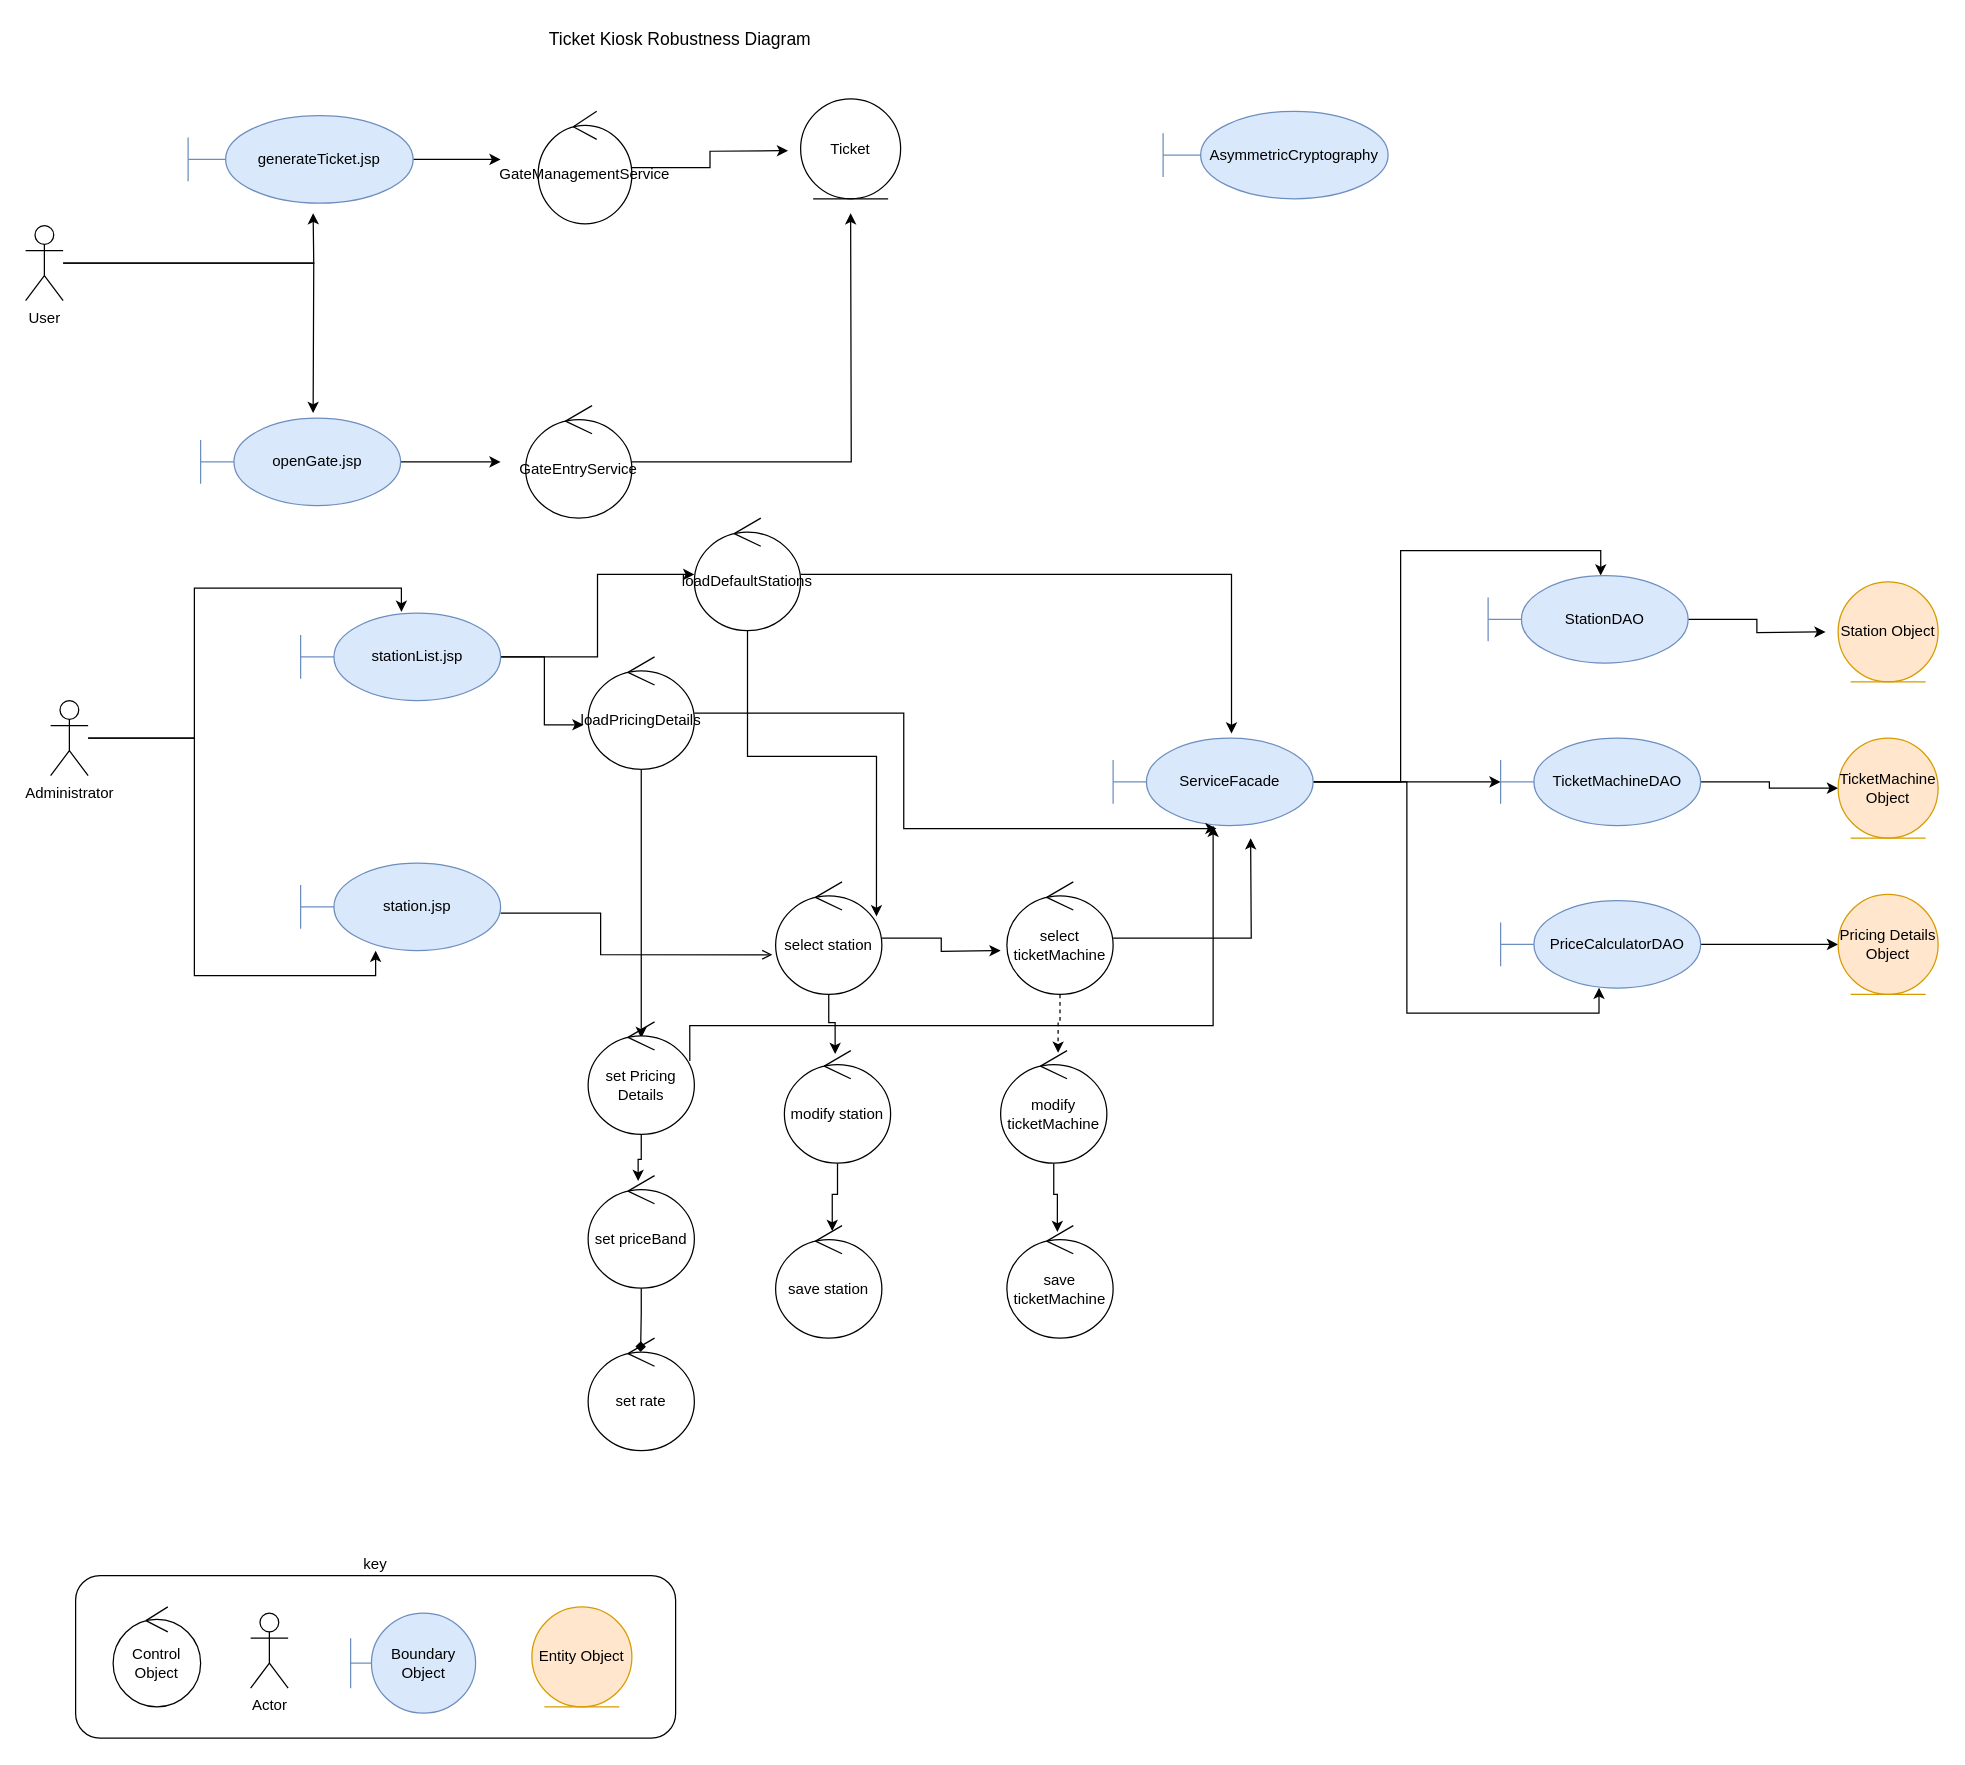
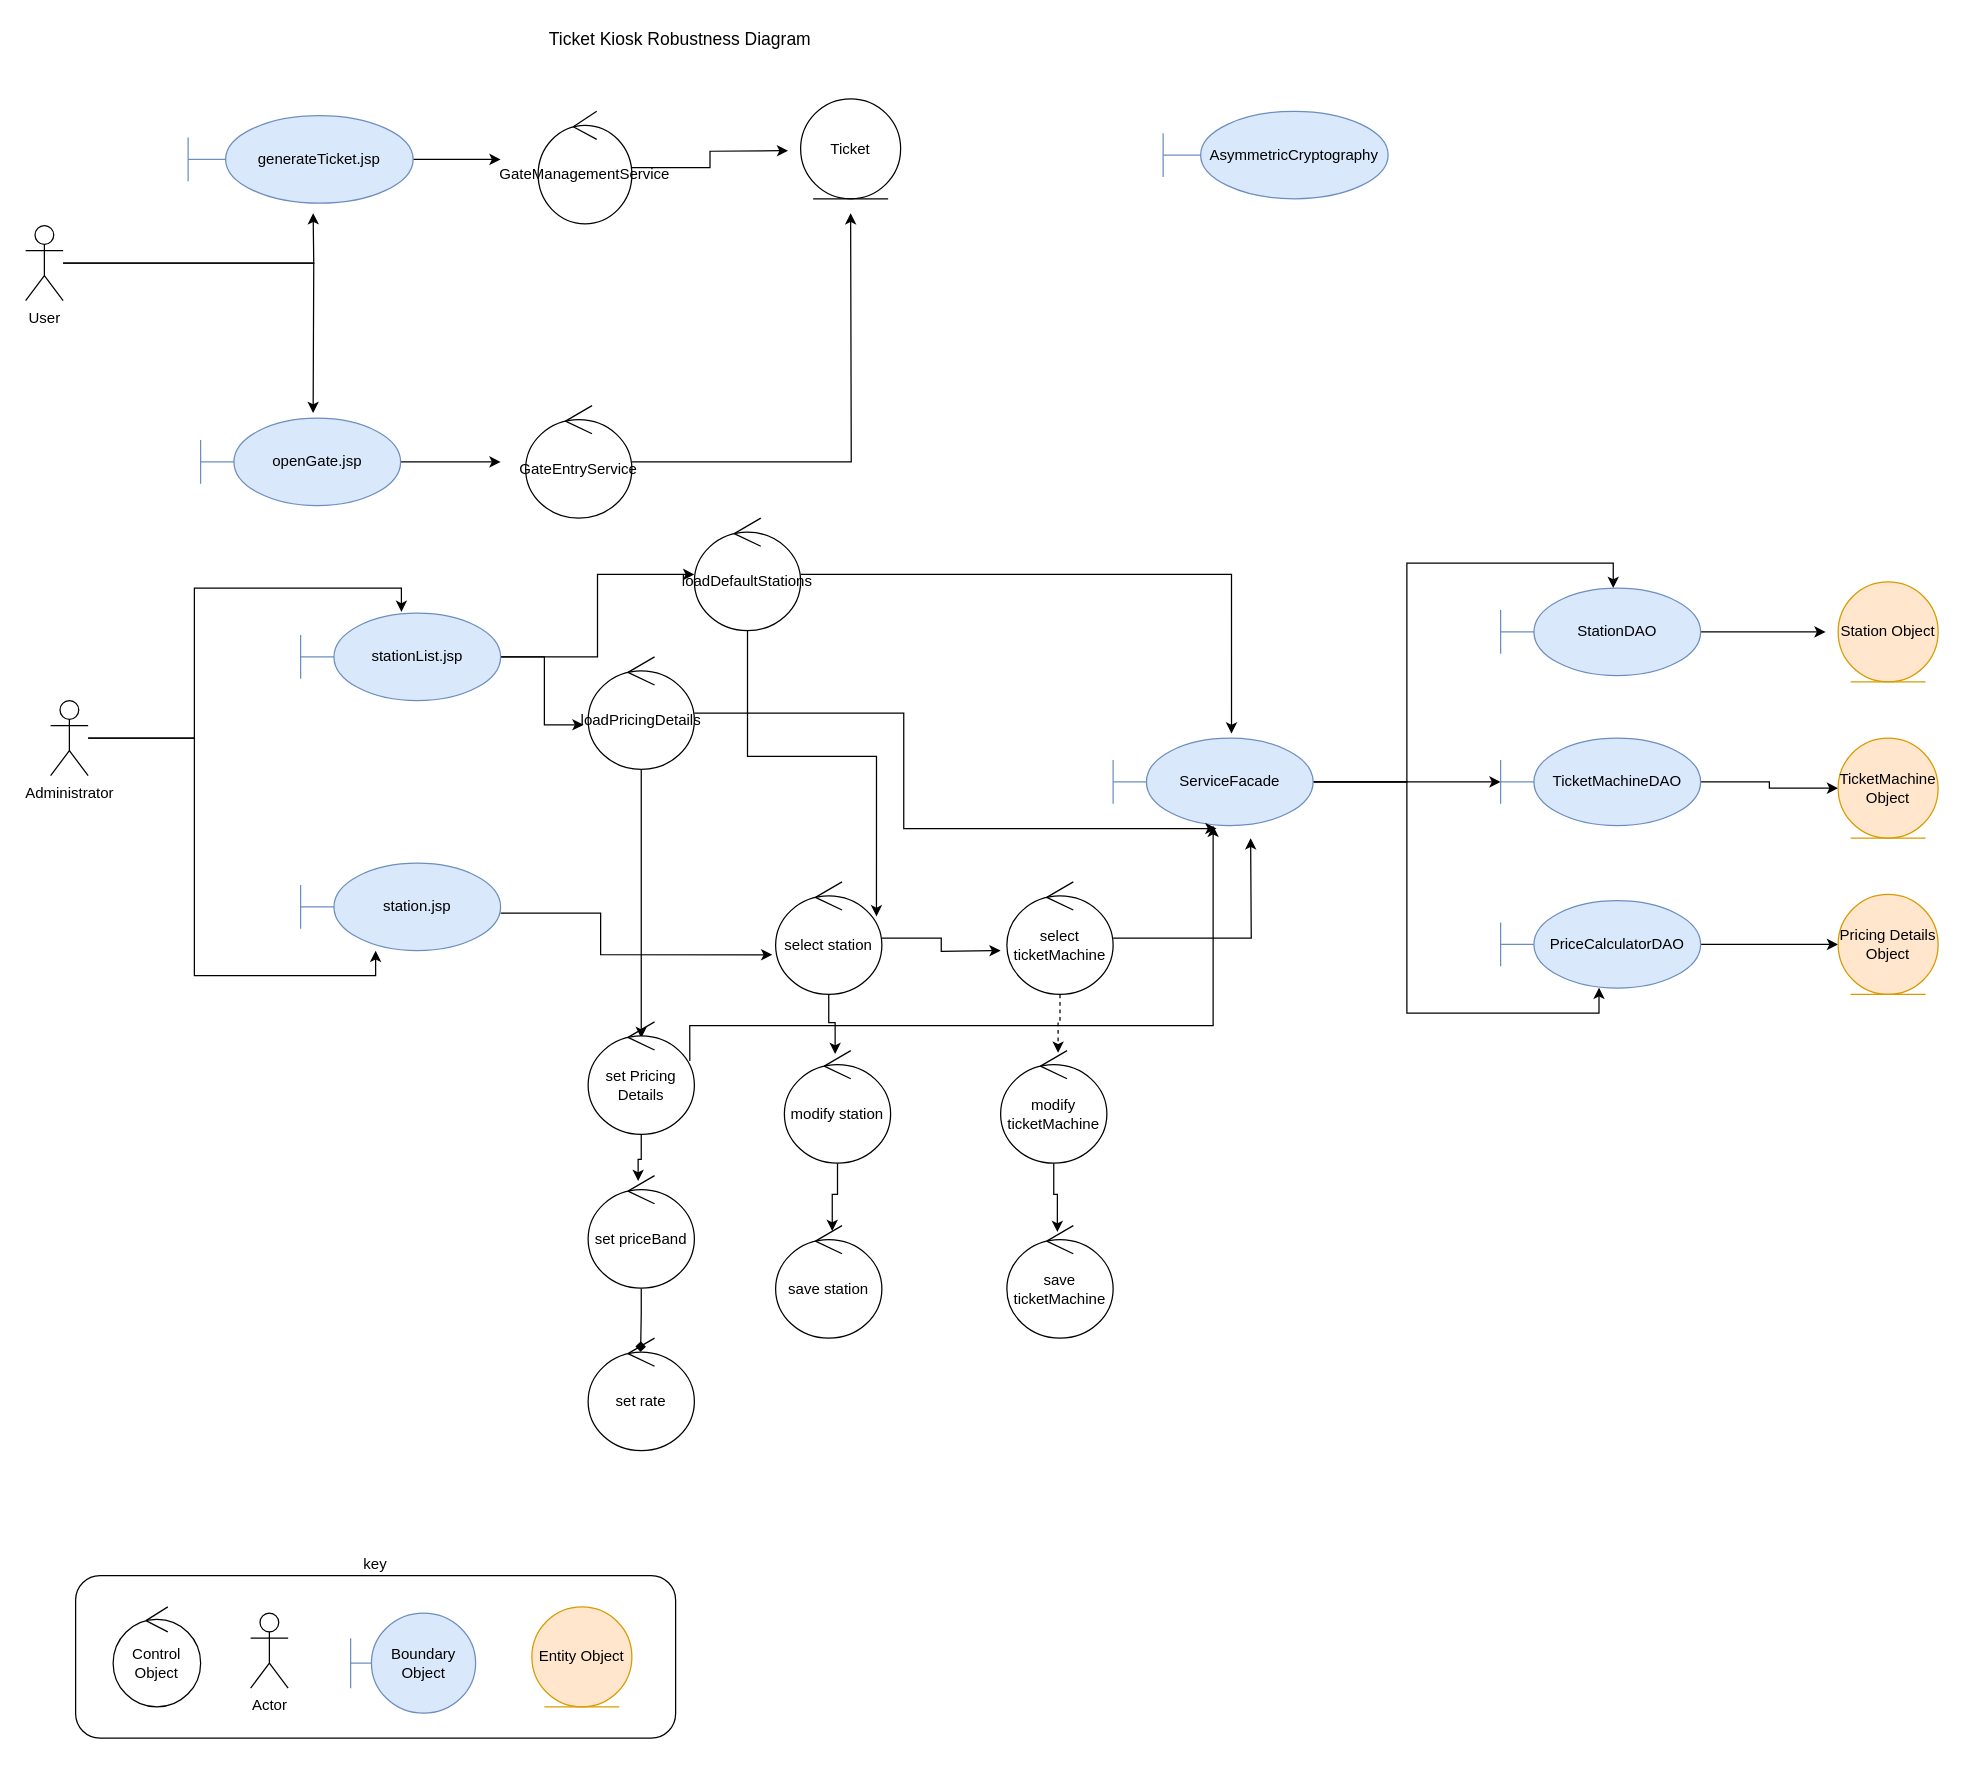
node "StationDAO": moved (1588, 619) -> (1601, 632)
edge "station.jsp" -> "select station": arrowhead open -> classic
